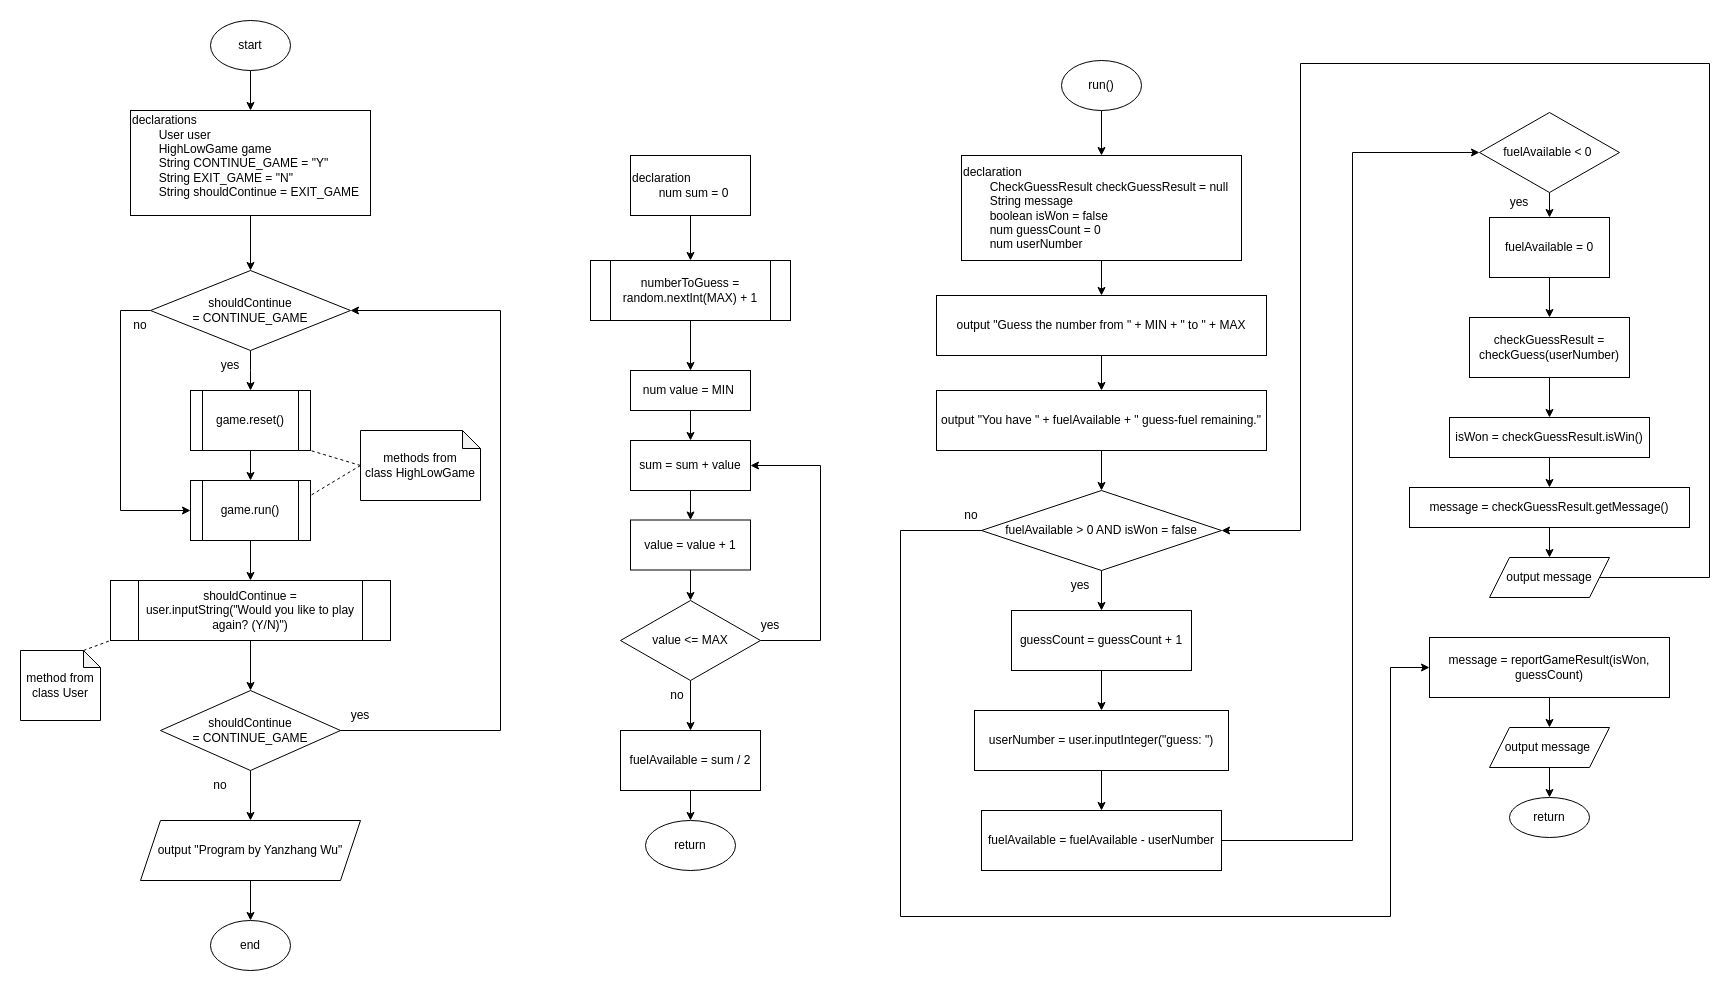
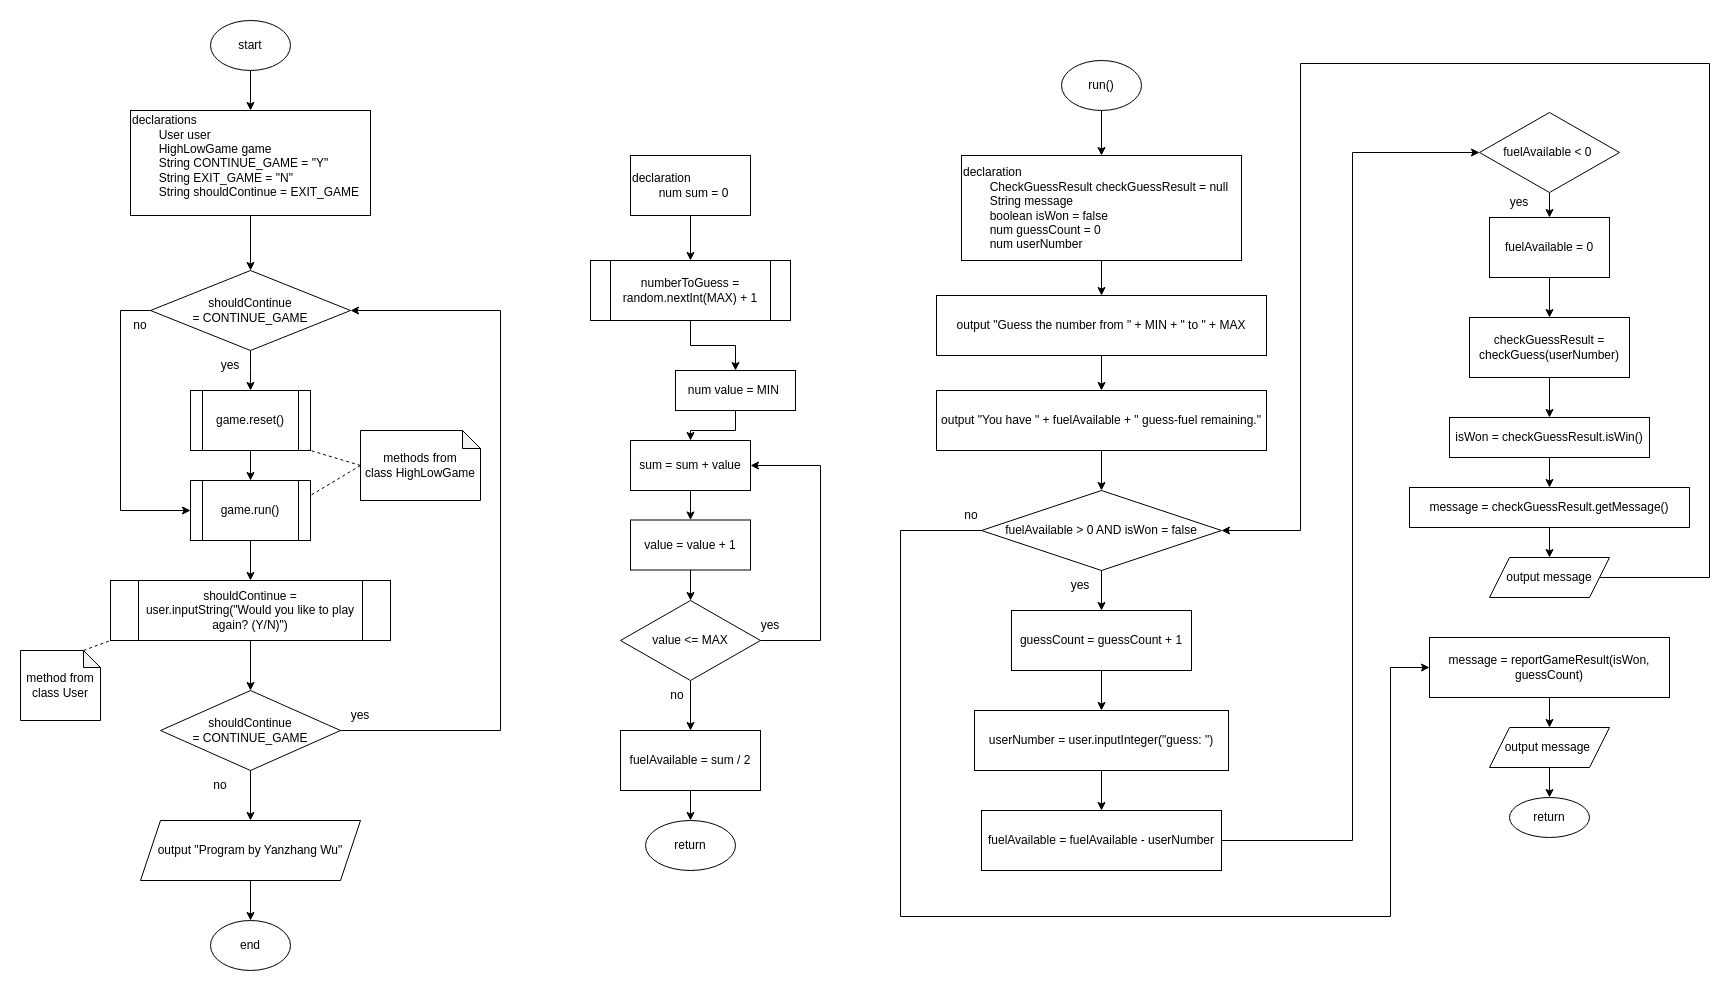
node "num value = MIN": moved (691, 391) -> (736, 391)
